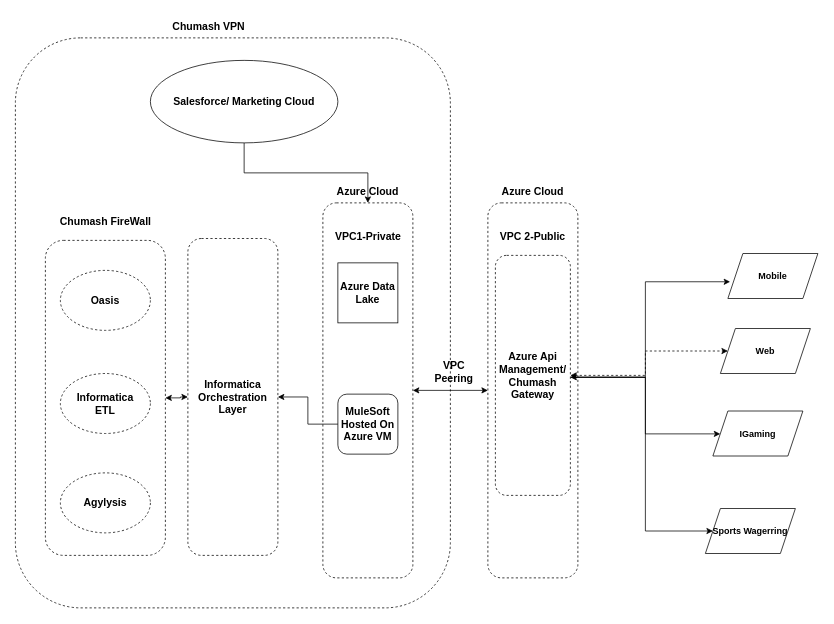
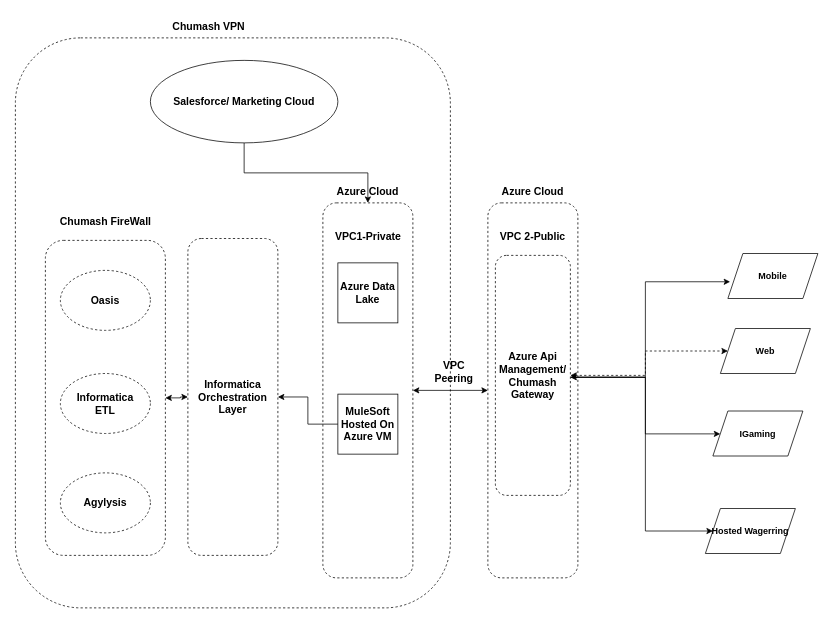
node "MuleSoft Hosted On Azure VM": shape rounded rectangle -> rectangle
node "Sports Wagerring": label "Sports Wagerring" -> "Hosted Wagerring"
